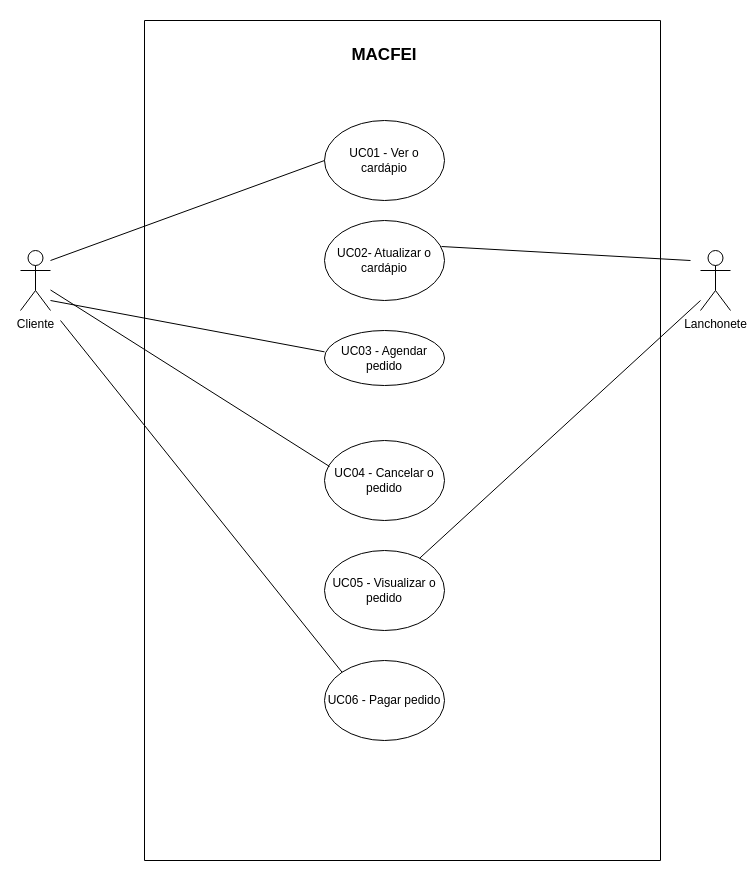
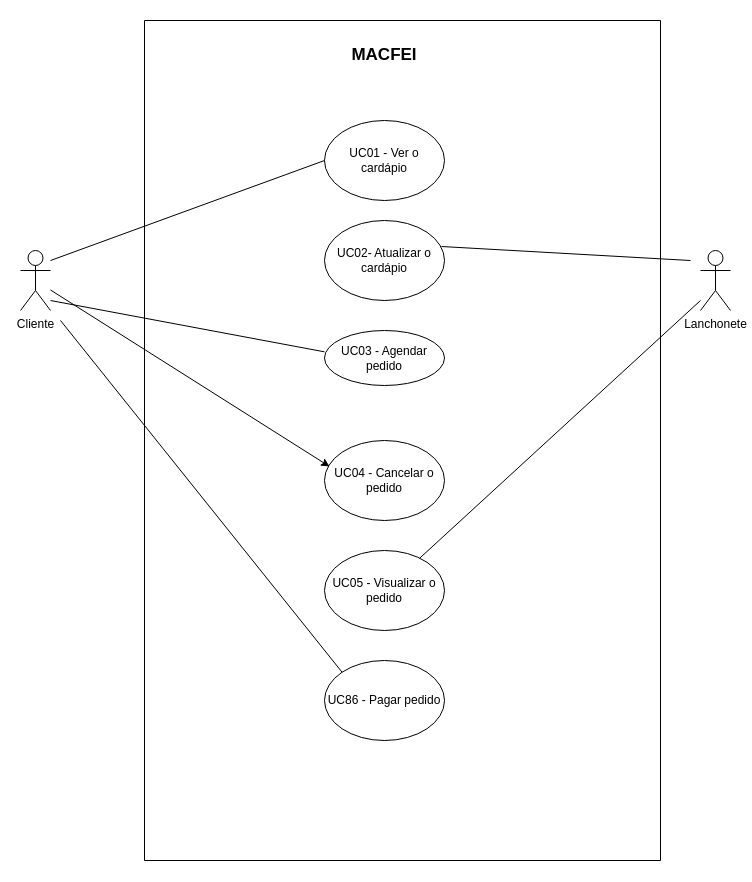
edge "Cliente" -- "UC04 - Cancelar o pedido": arrowhead none -> classic
node "UC06 - Pagar pedido": label "UC06 - Pagar pedido" -> "UC86 - Pagar pedido"
